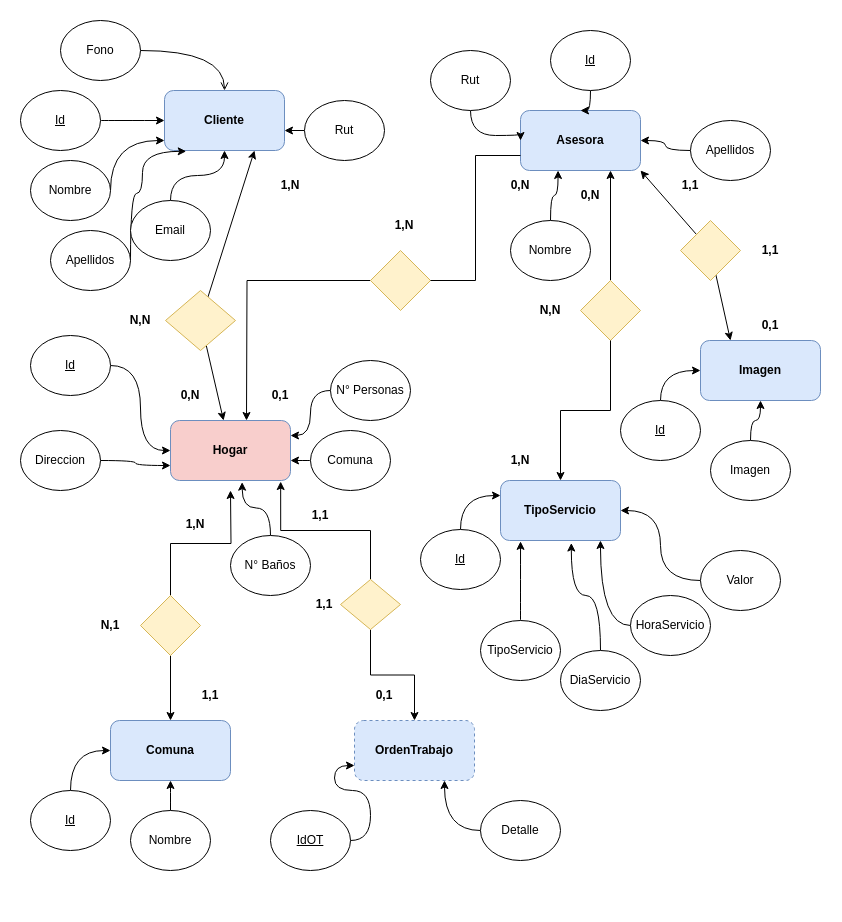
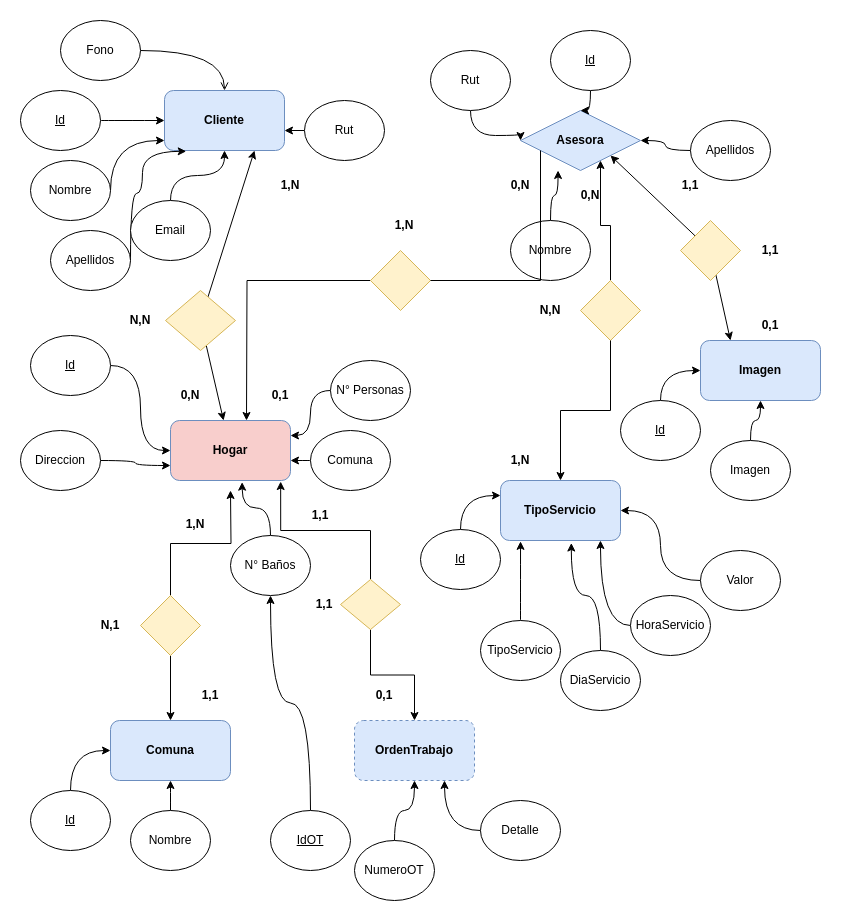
node "Asesora": shape rounded rectangle -> diamond
edge "IdOT" -> "OrdenTrabajo": now "IdOT" -> "N° Baños"
edge "NumeroOT" -> "OrdenTrabajo": added
node "NumeroOT": added
